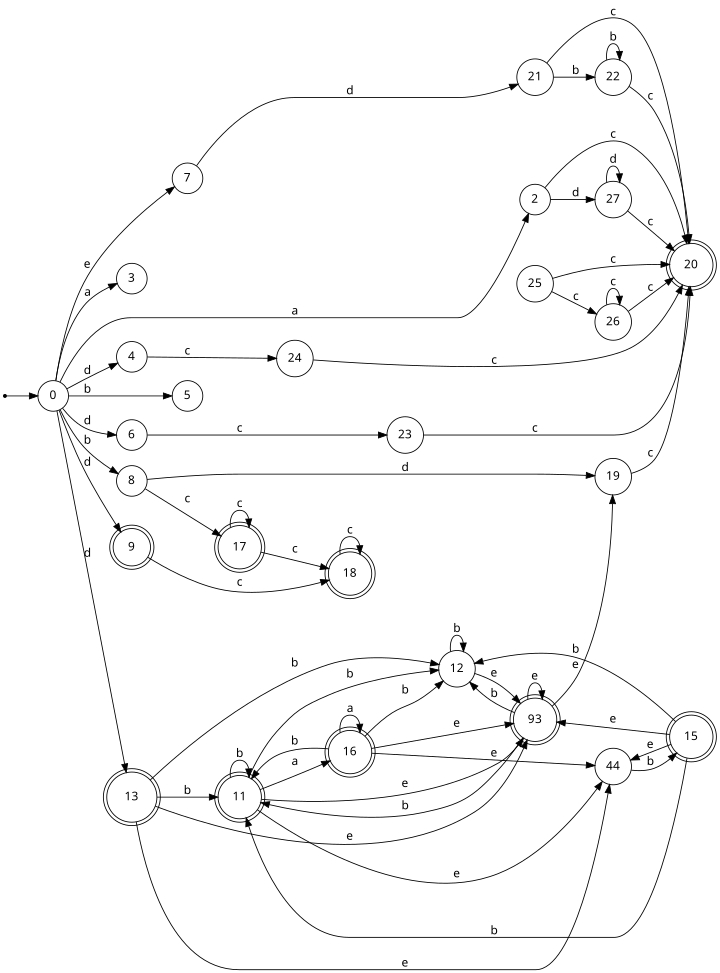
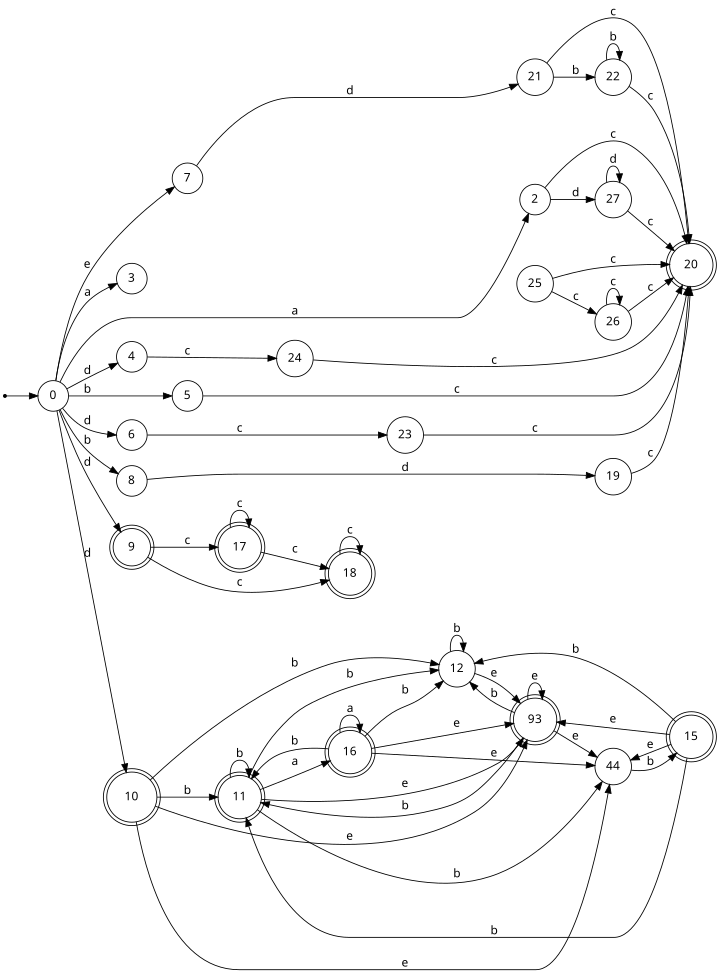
edge "5" -> "20": added, label "c"
edge "8" -> "17": now "9" -> "17"
edge "93" -> "19": now "93" -> "44"
node "13": label "13" -> "10"
edge "11" -> "44": label "e" -> "b"
